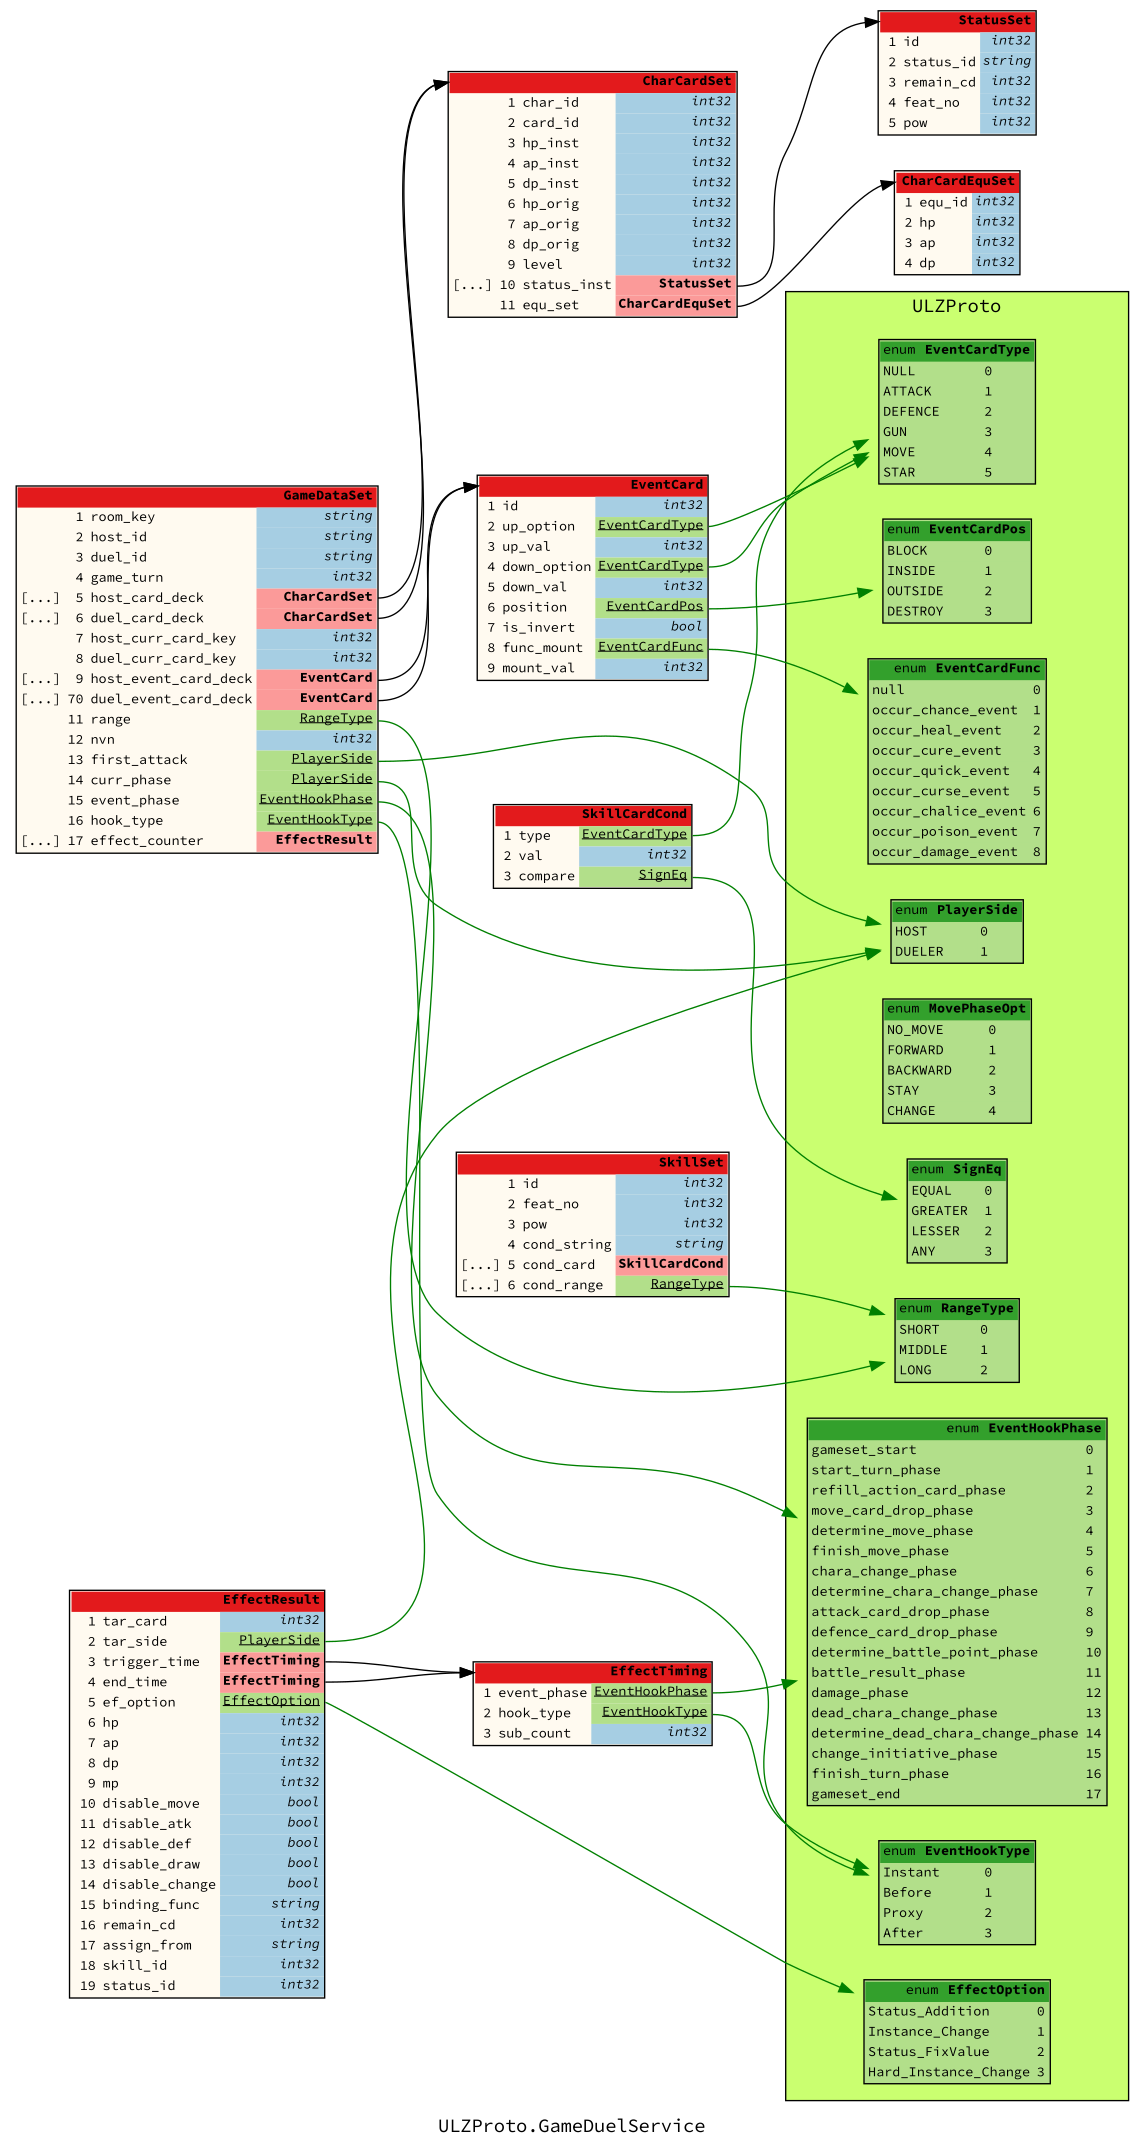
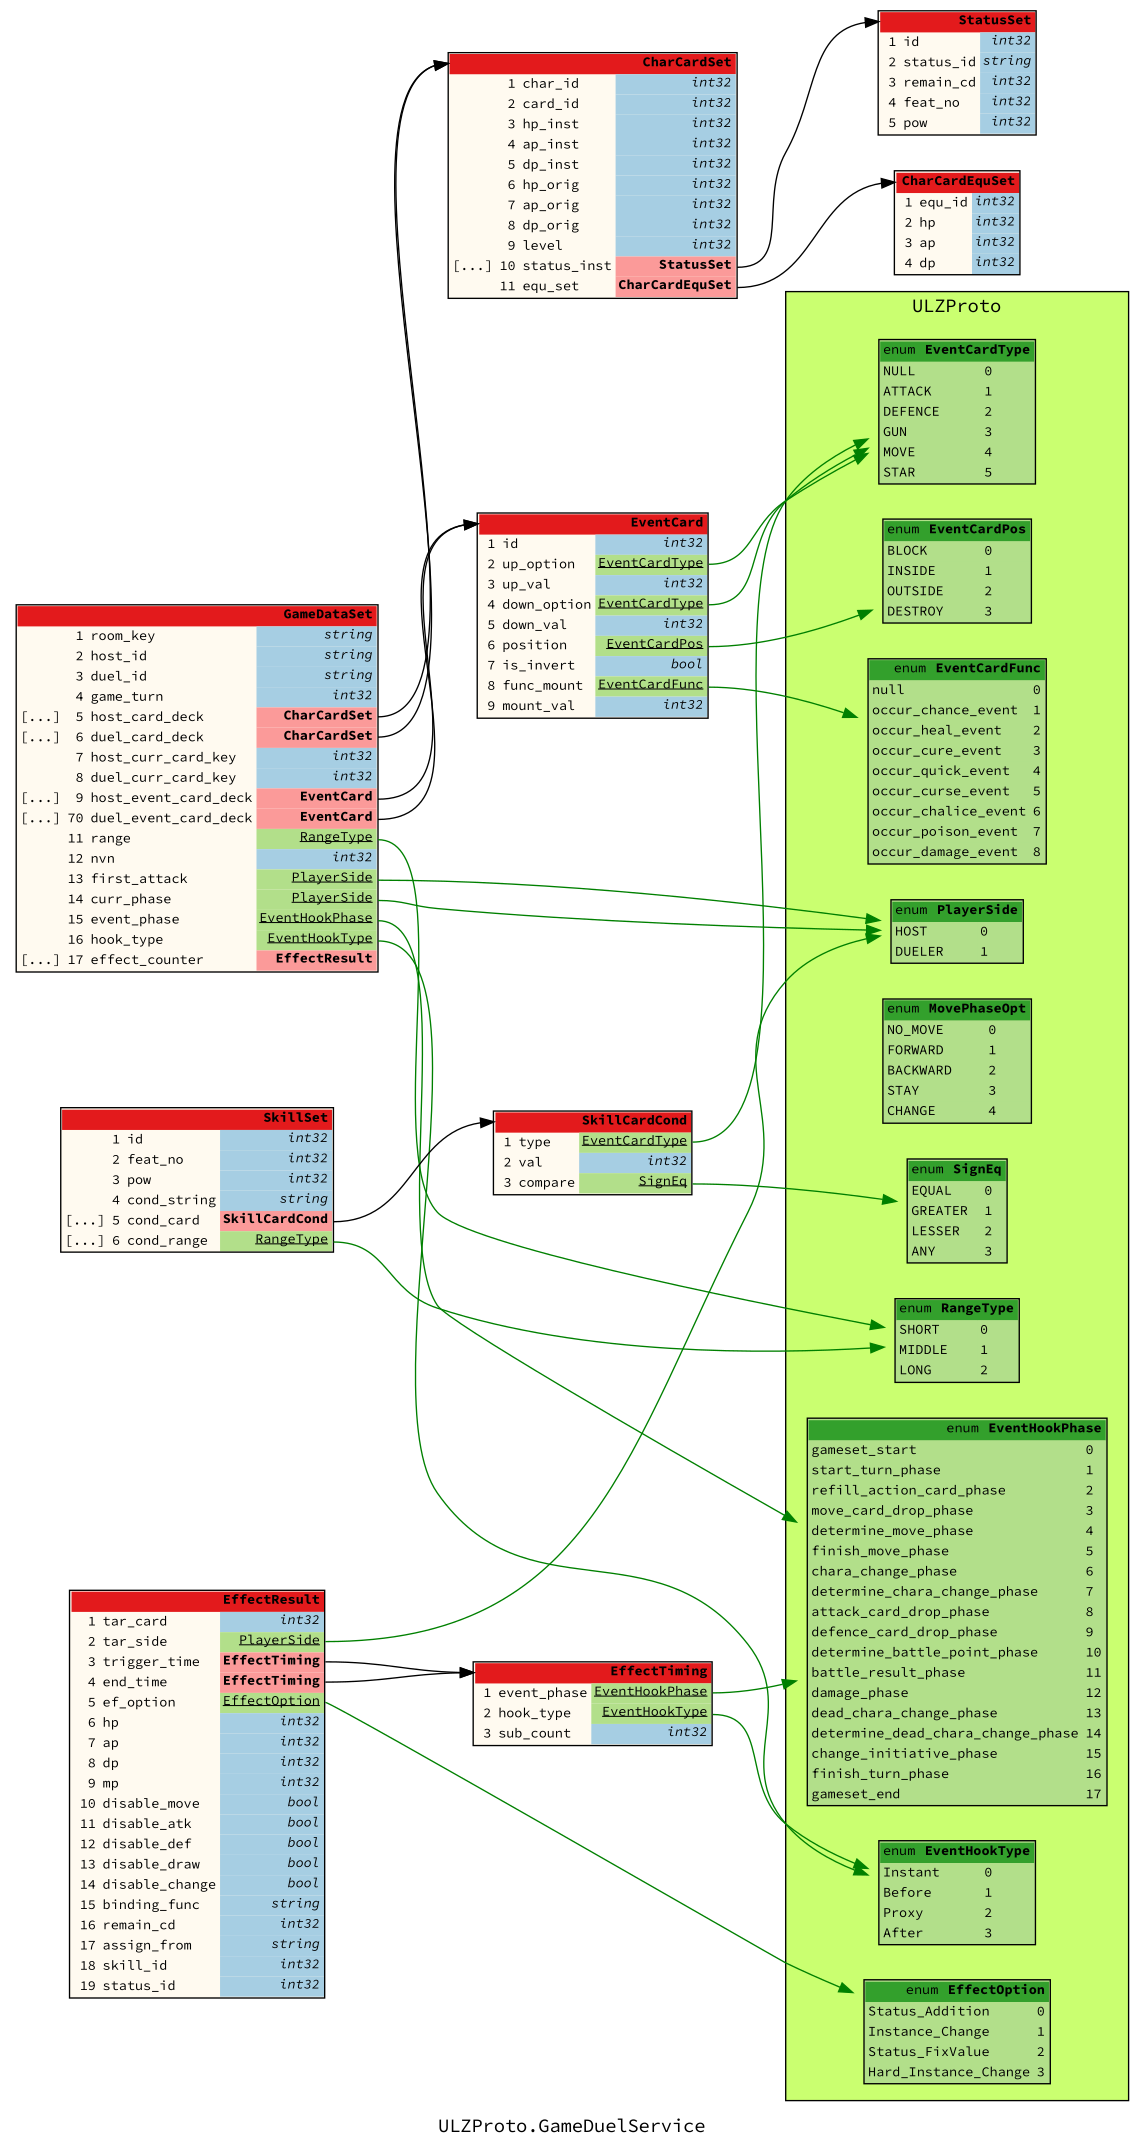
edge "SkillSet" -> "SkillCardCond": added
